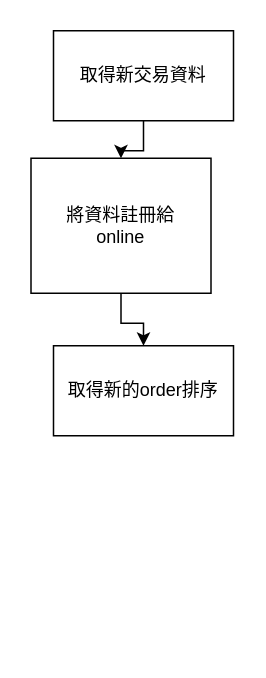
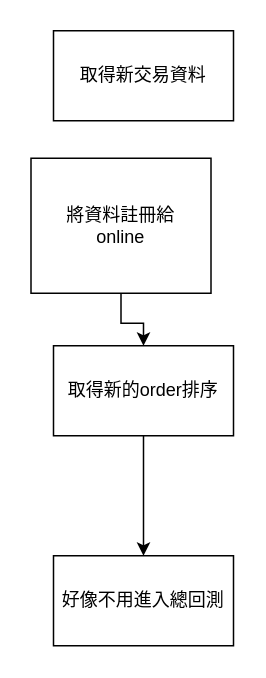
edge "取得新交易資料" -> "將資料註冊給 online": removed
edge "取得新的order排序" -> "好像不用進入總回測": added
node "好像不用進入總回測": added
